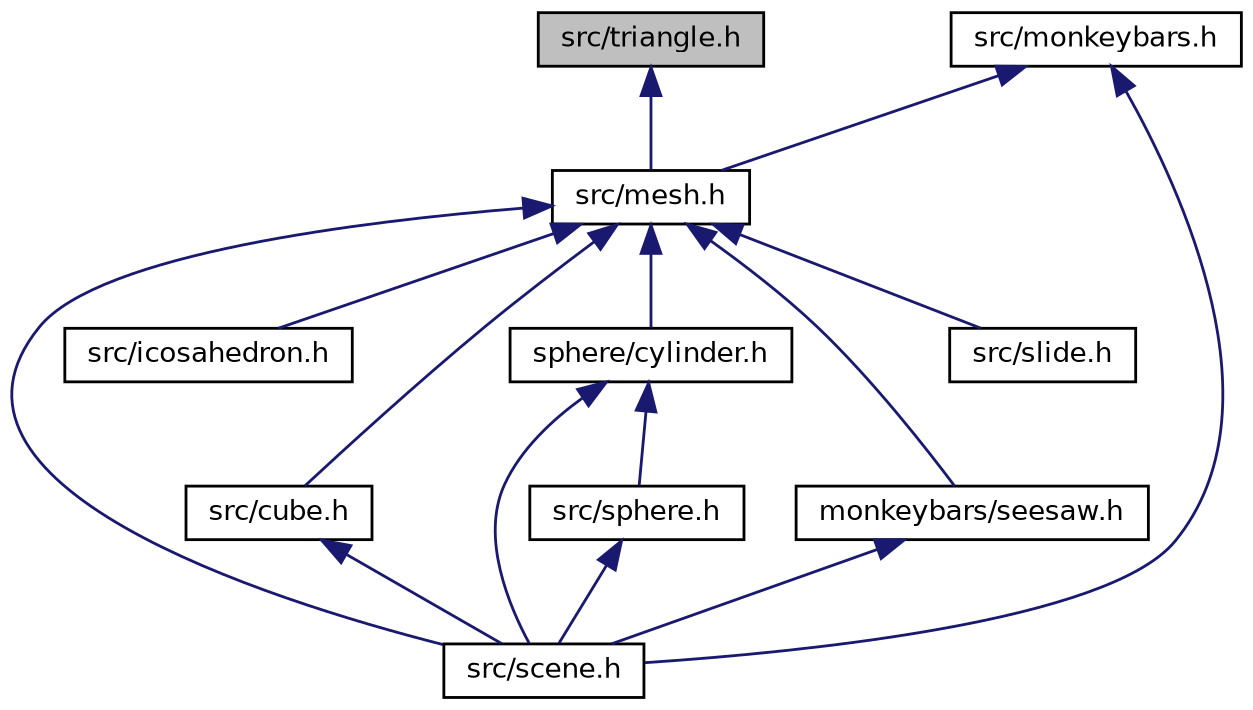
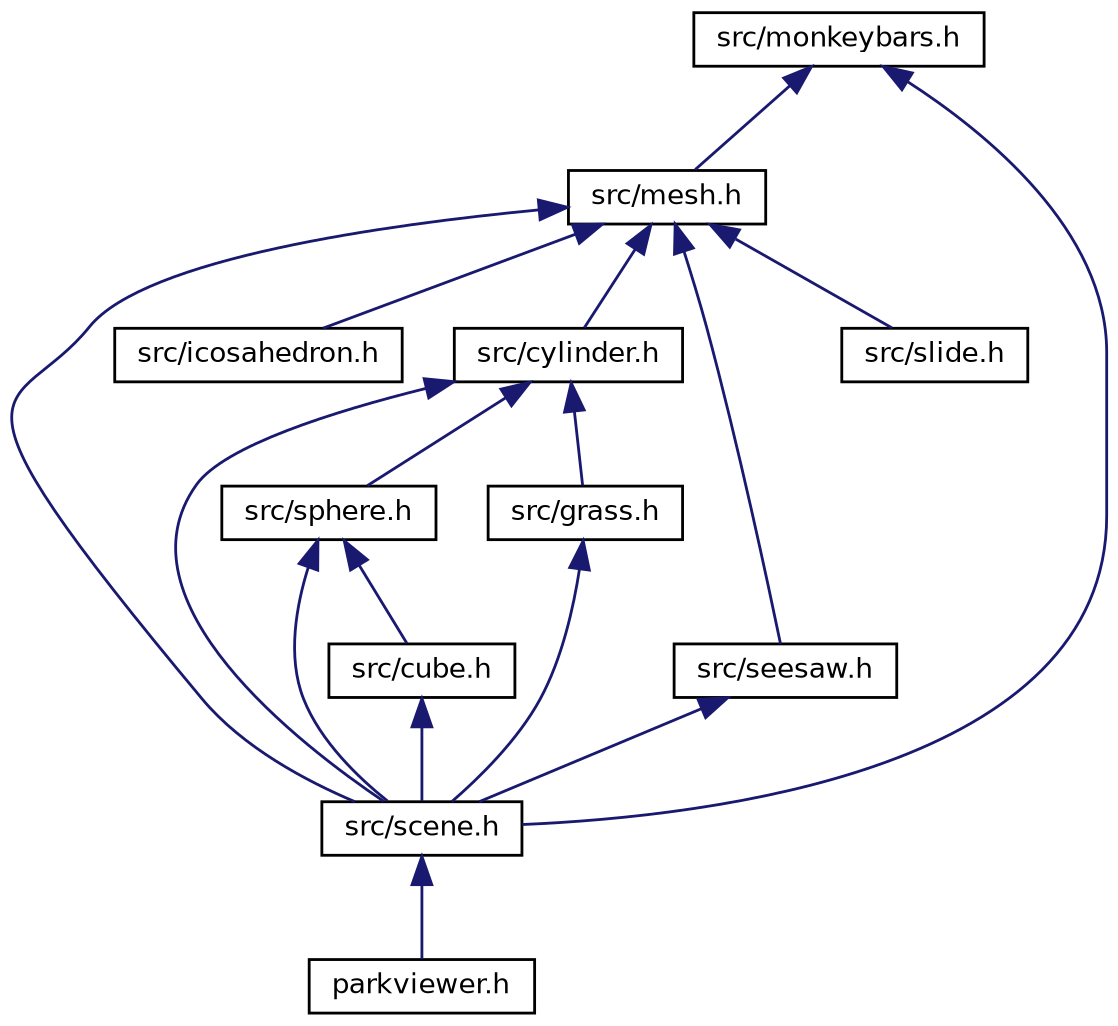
node "src/triangle.h": removed
node "sphere/cylinder.h": label "sphere/cylinder.h" -> "src/cylinder.h"
edge "src/cube.h" -> "src/mesh.h": now "src/cube.h" -> "src/sphere.h"
node "src/grass.h": added
node "monkeybars/seesaw.h": label "monkeybars/seesaw.h" -> "src/seesaw.h"
node "parkviewer.h": added
